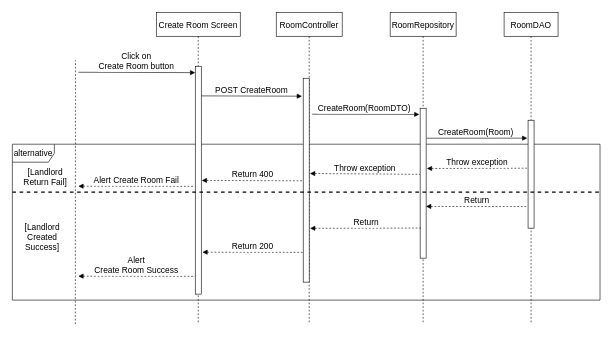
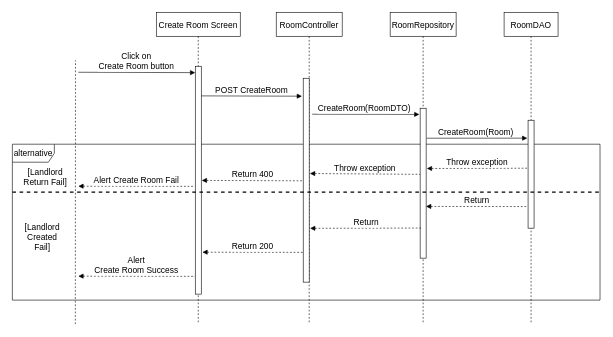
node "[Landlord Created Success]": label "[Landlord Created Success]" -> "[Landlord Created Fail]"
